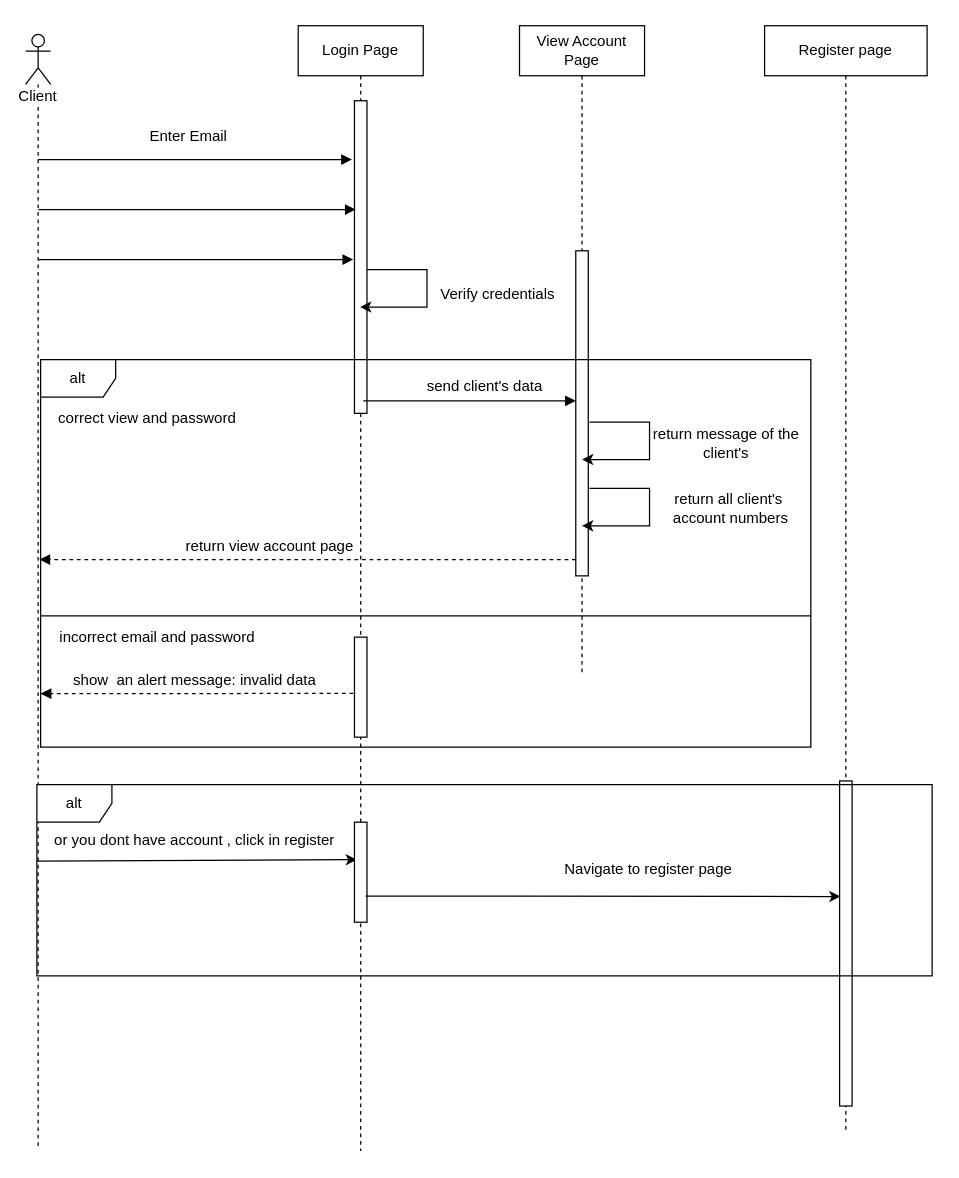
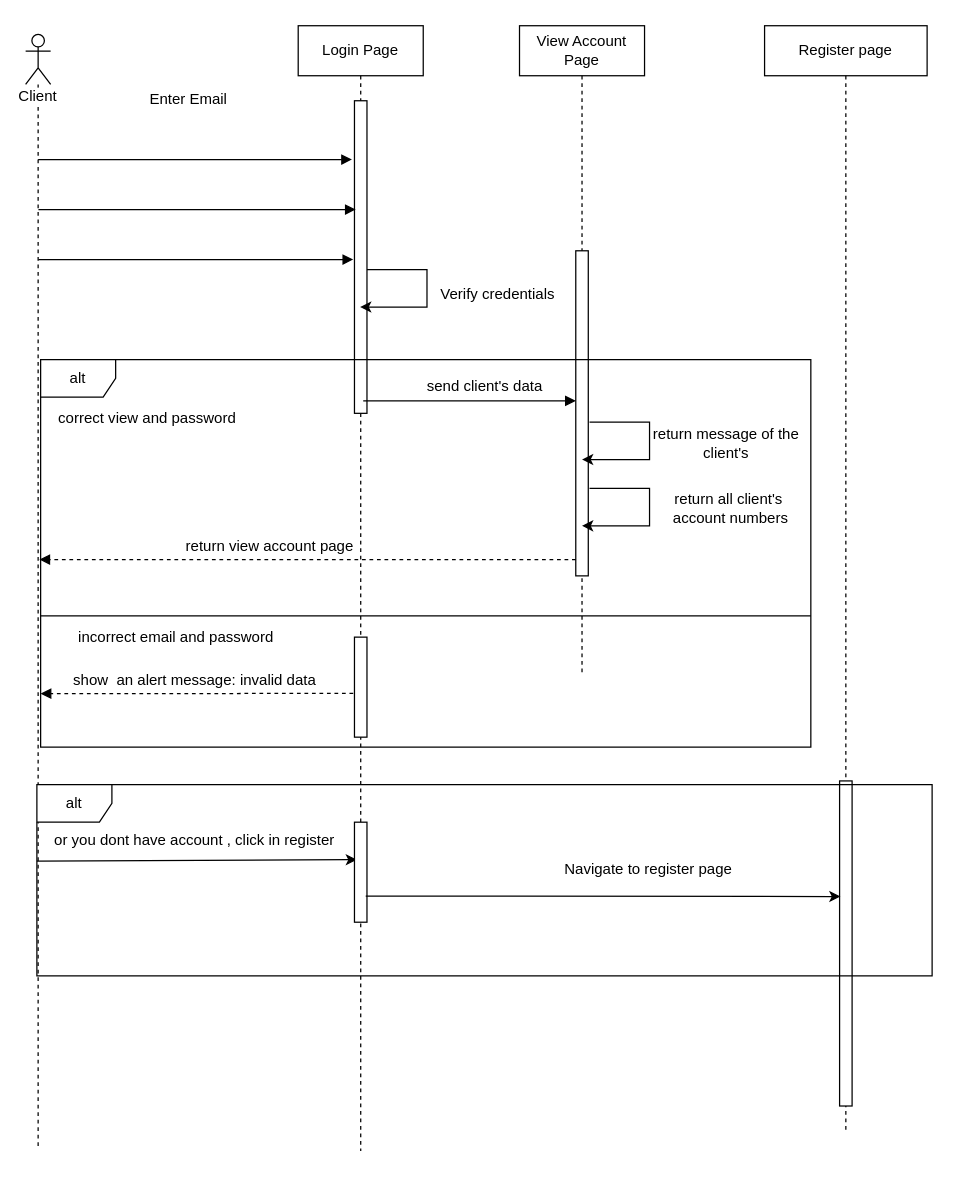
node "Enter Email": moved (188, 137) -> (188, 99)
node "incorrect email and password": moved (157, 637) -> (176, 637)
